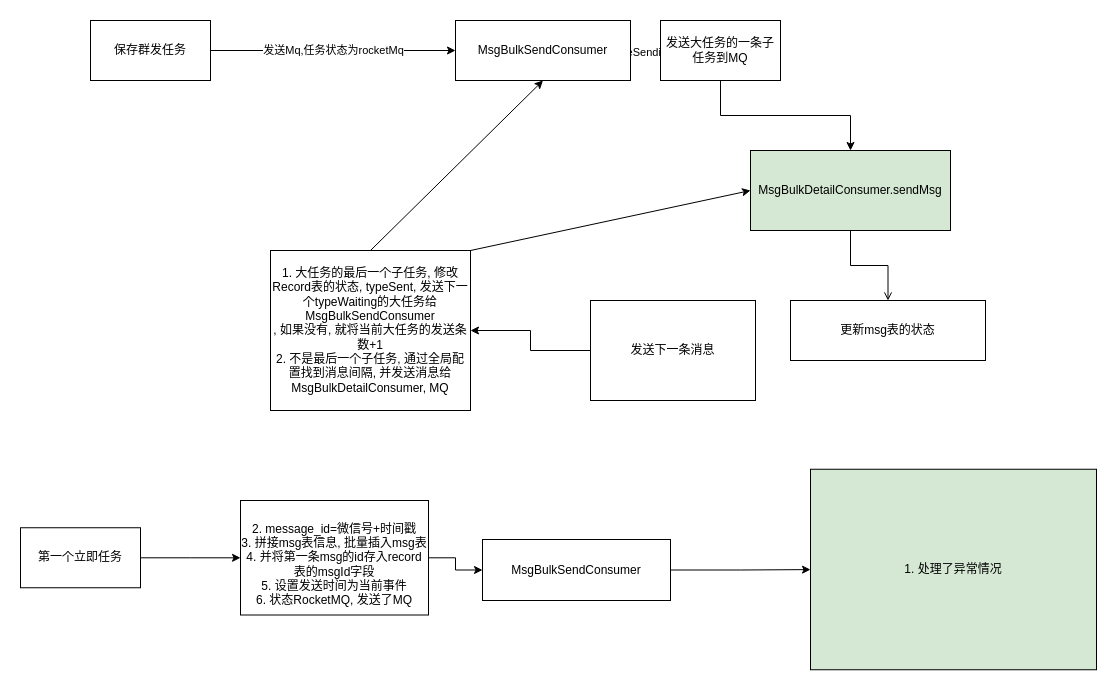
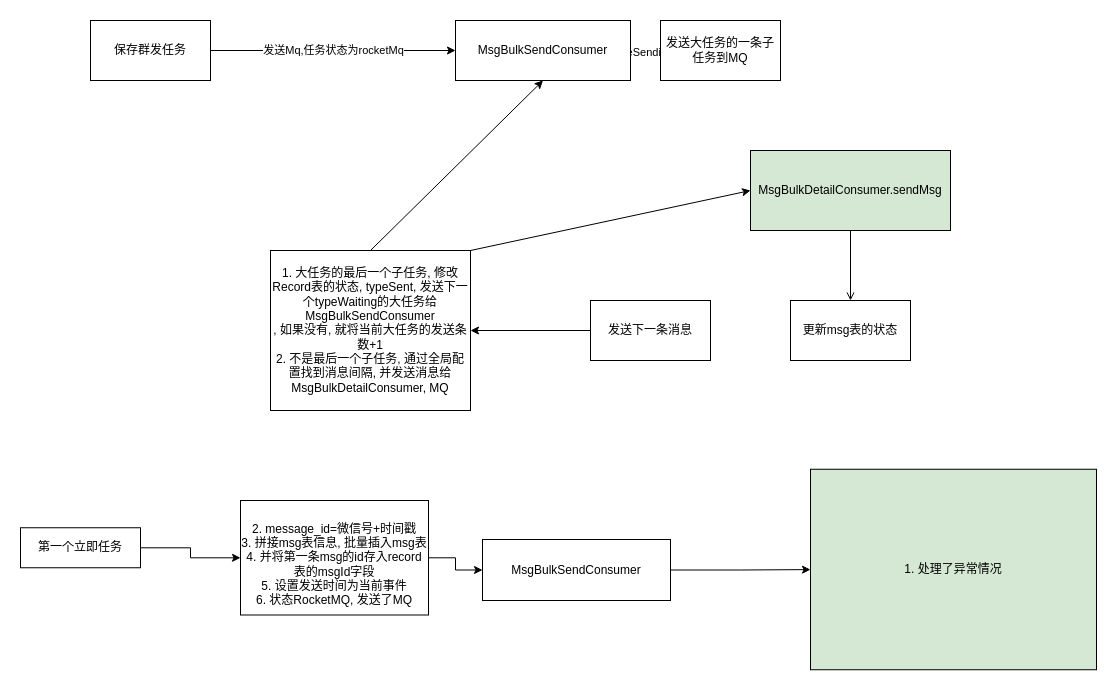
edge "发送大任务的一条子任务到MQ" -> "MsgBulkDetailConsumer.sendMsg": removed
node "更新msg表的状态": size 195x60 -> 120x60
node "发送下一条消息": size 165x100 -> 120x60
node "第一个立即任务": size 120x60 -> 120x40
